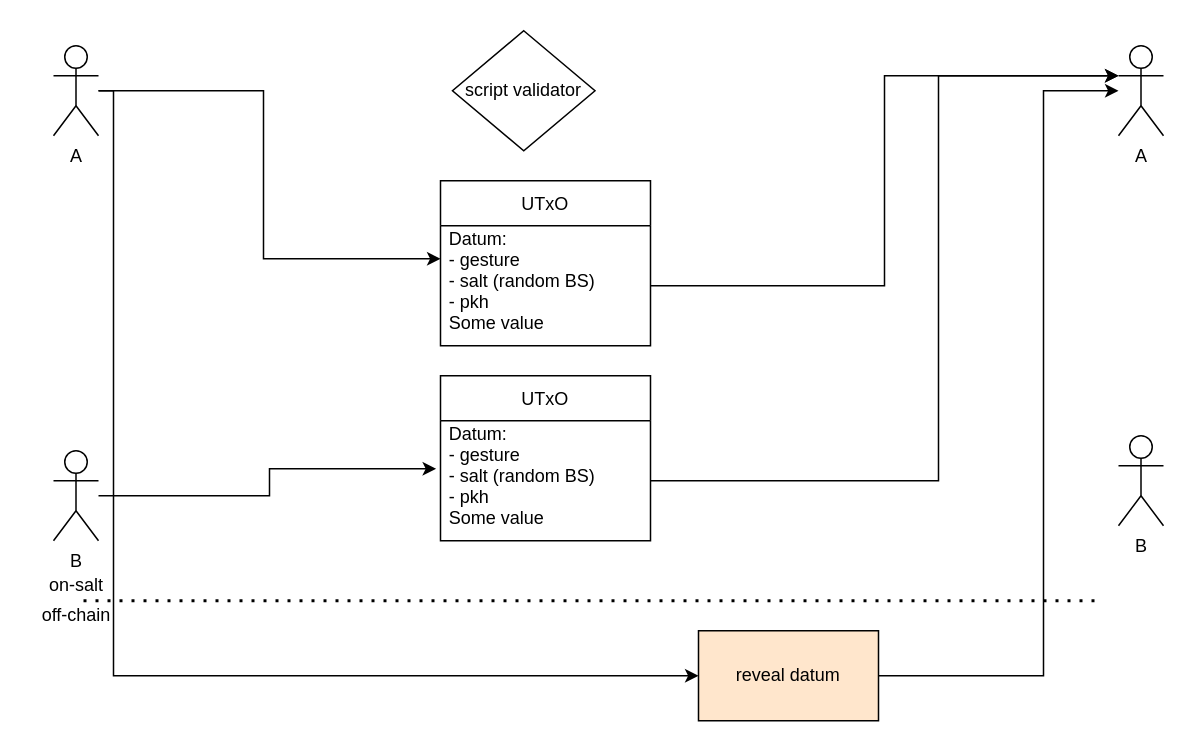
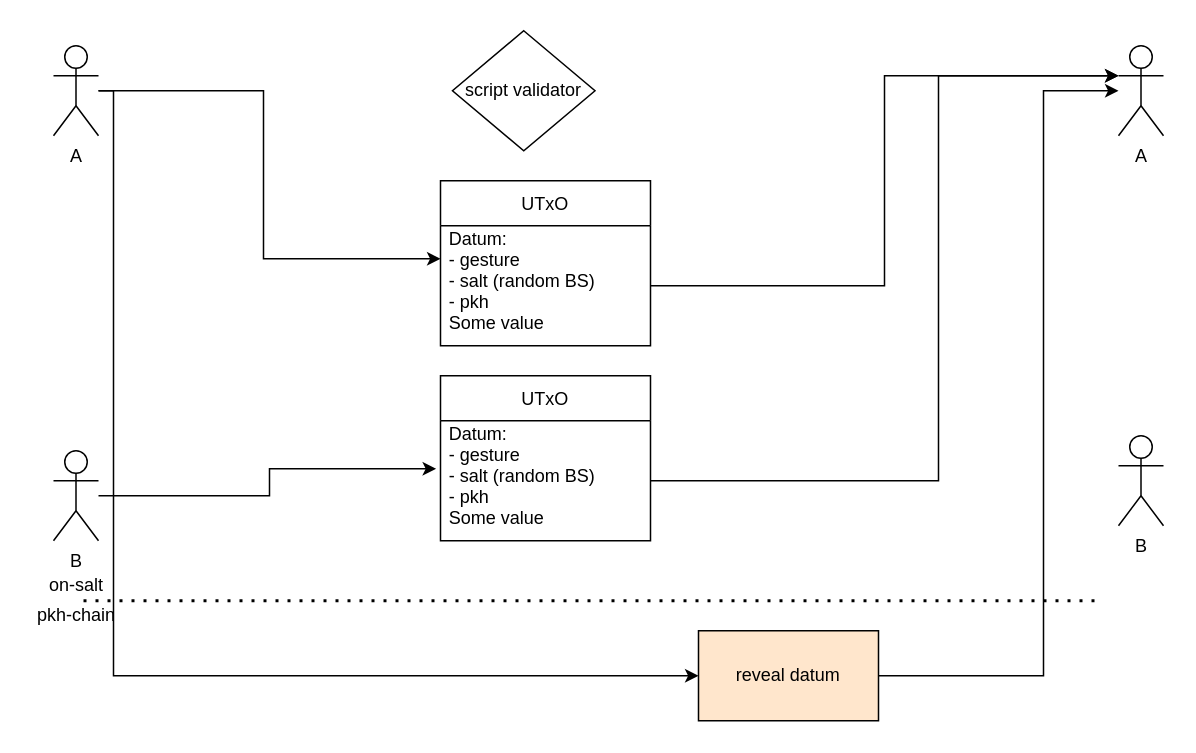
node "off-chain": label "off-chain" -> "pkh-chain"
